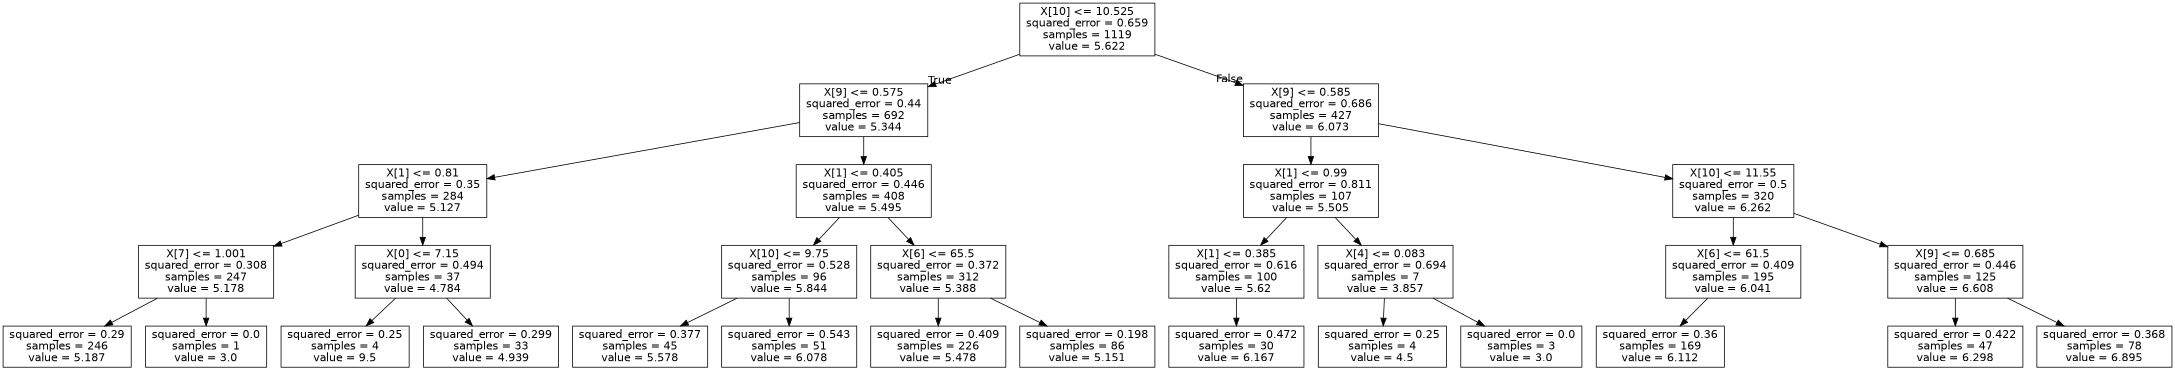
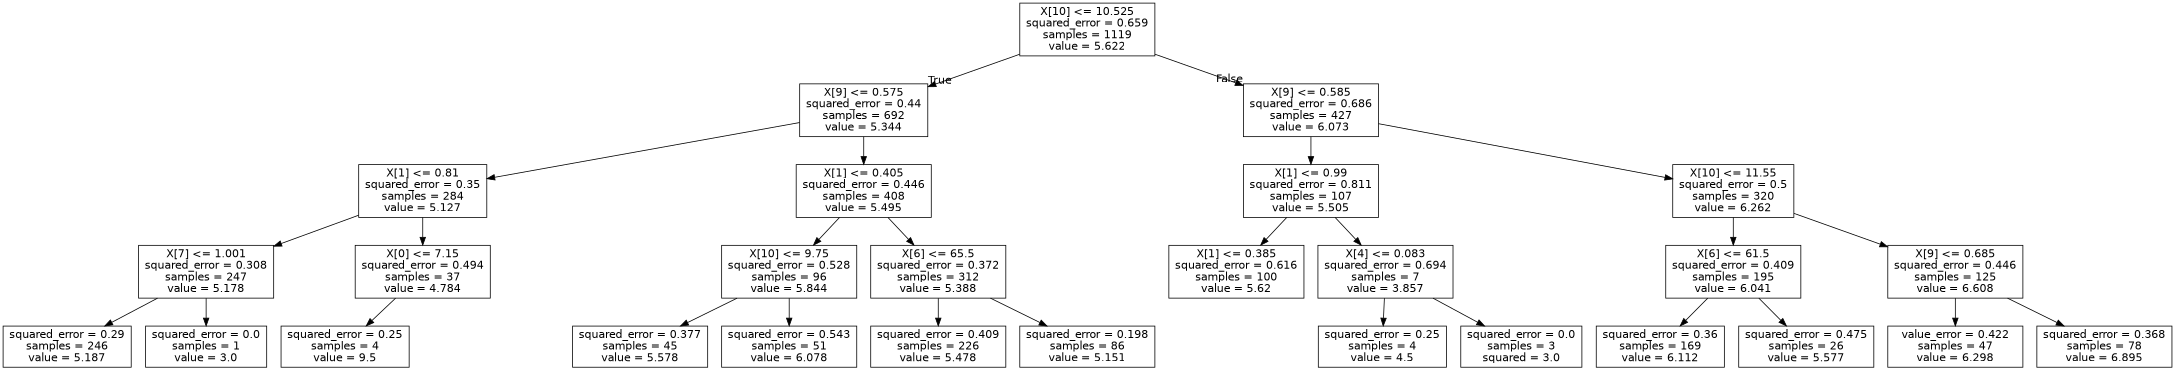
node "squared_error = 0.299 samples = 33 value = 4.939": removed
node "squared_error = 0.472 samples = 30 value = 6.167": removed
node "squared_error = 0.0 samples = 3 value = 3.0": label "squared_error = 0.0 samples = 3 value = 3.0" -> "squared_error = 0.0 samples = 3 squared = 3.0"
node "squared_error = 0.475 samples = 26 value = 5.577": added
node "squared_error = 0.422 samples = 47 value = 6.298": label "squared_error = 0.422 samples = 47 value = 6.298" -> "value_error = 0.422 samples = 47 value = 6.298"
